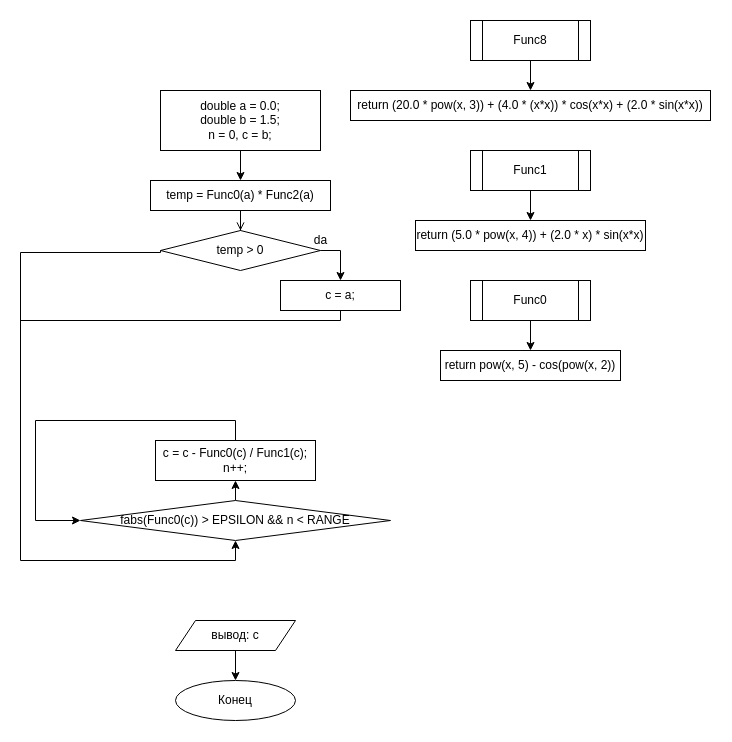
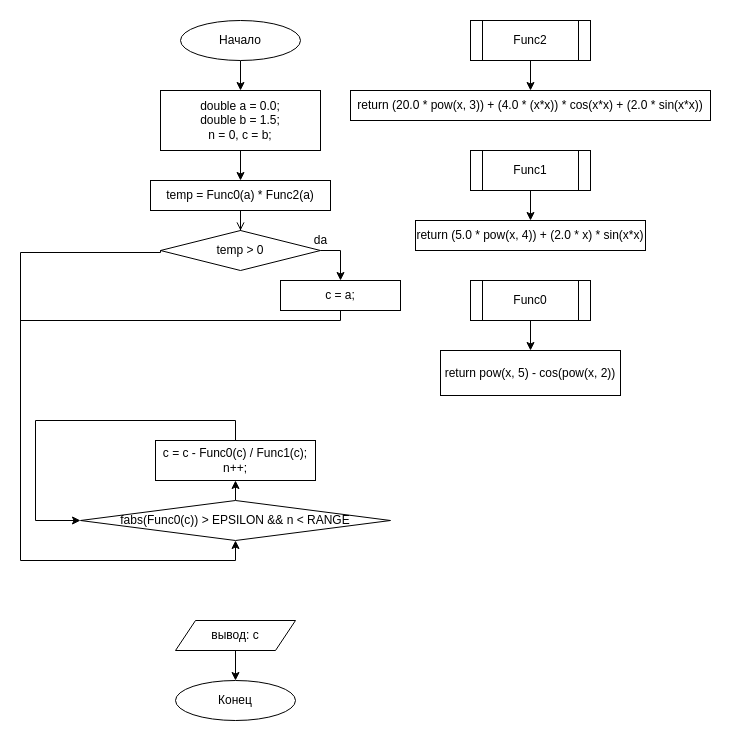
node "Начало": added
node "Func8": label "Func8" -> "Func2"
edge "Начало" -> "double a = 0.0; double b = 1.5; n = 0, c = b;": added
node "return pow(x, 5) - cos(pow(x, 2))": size 180x30 -> 180x45
